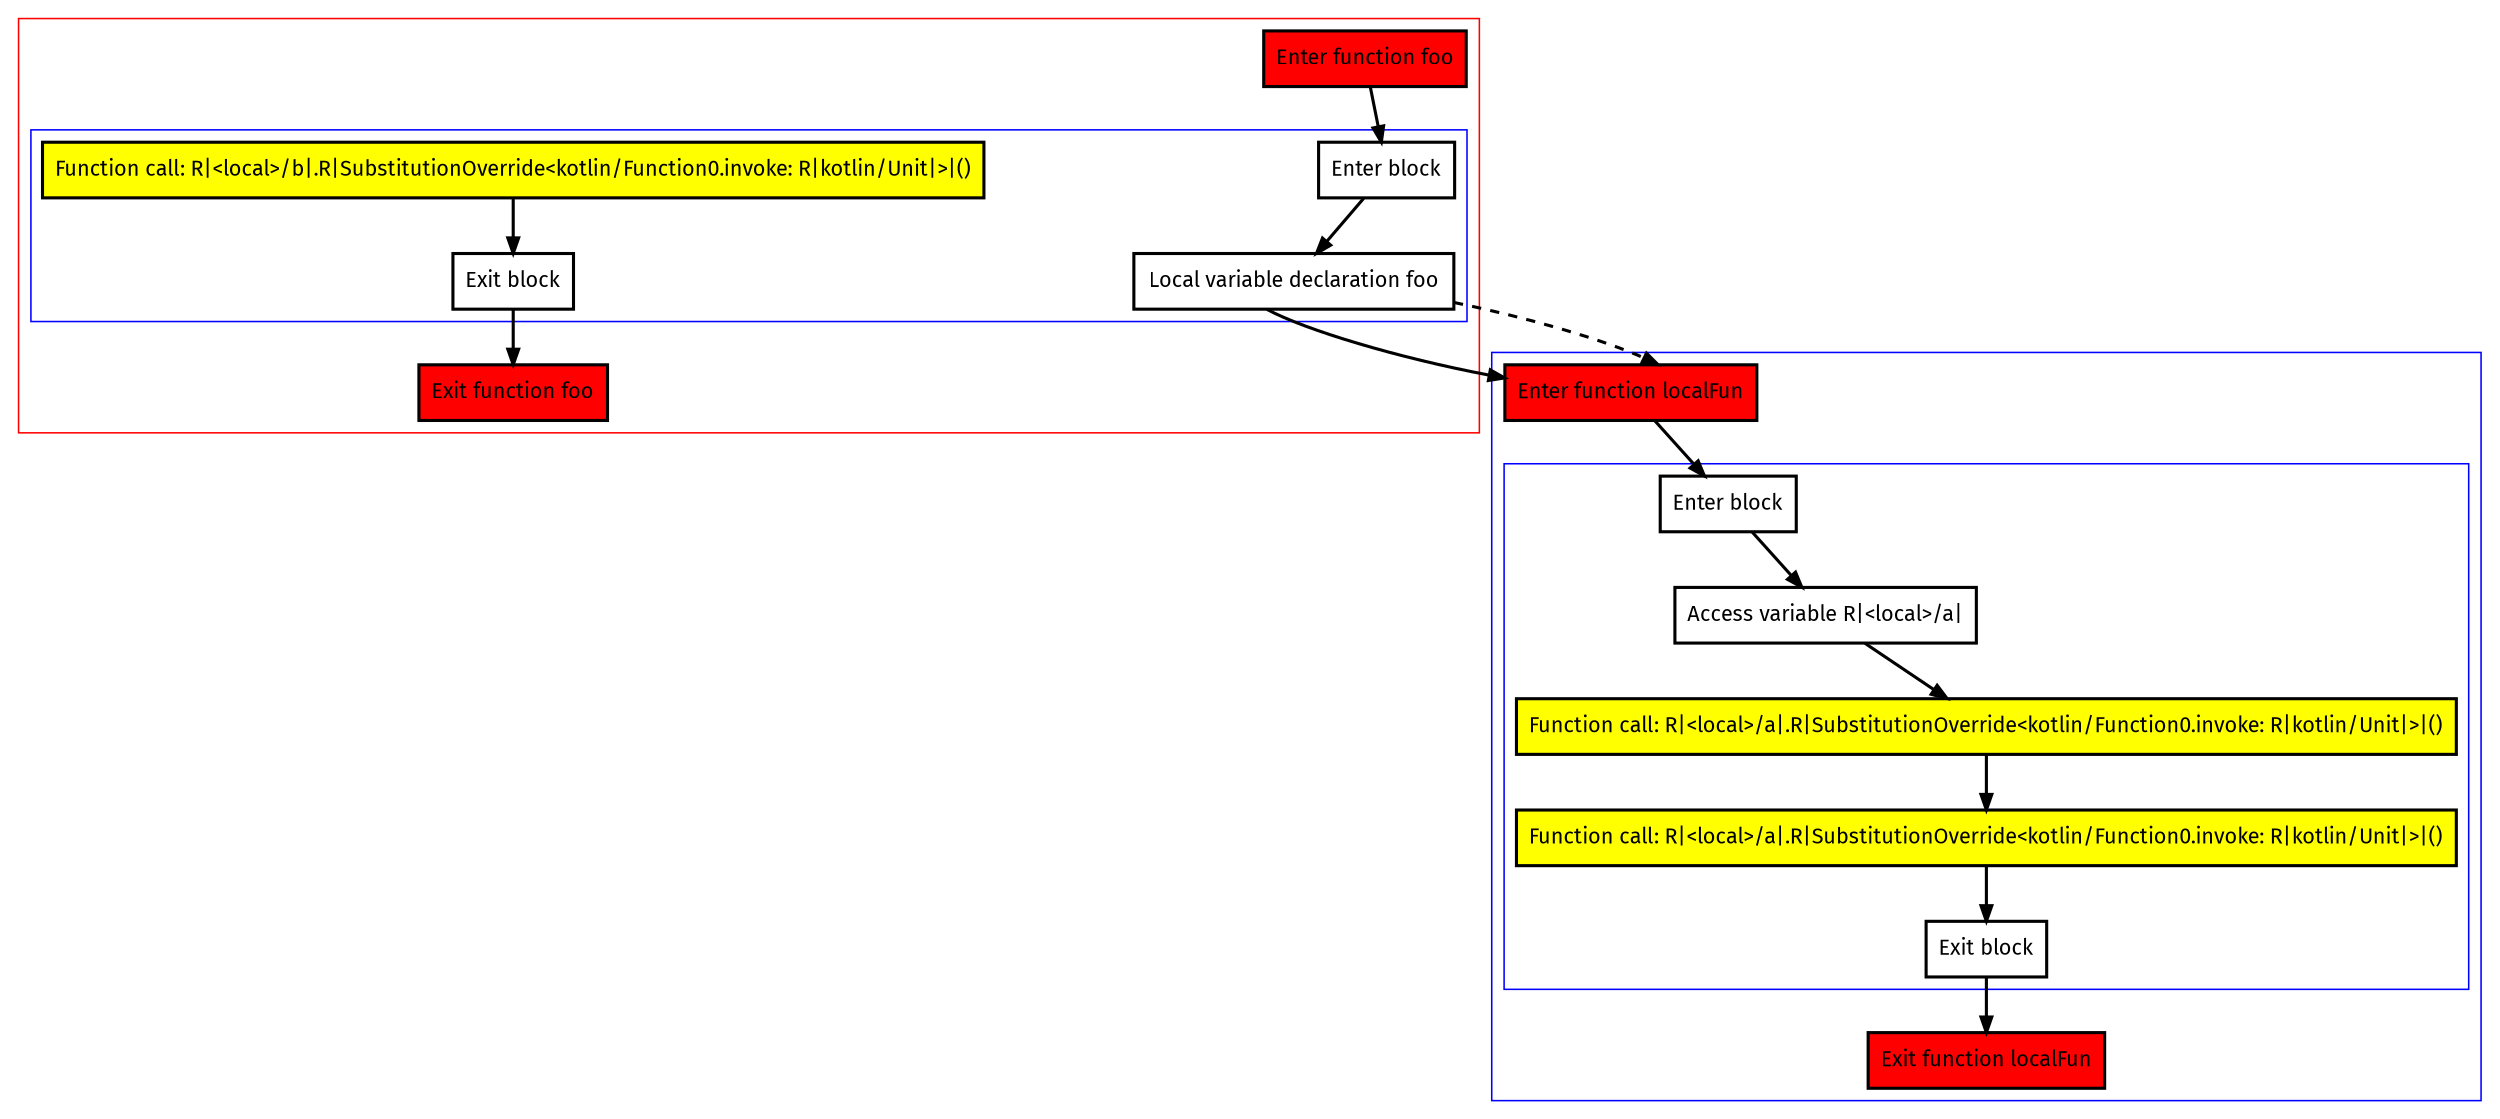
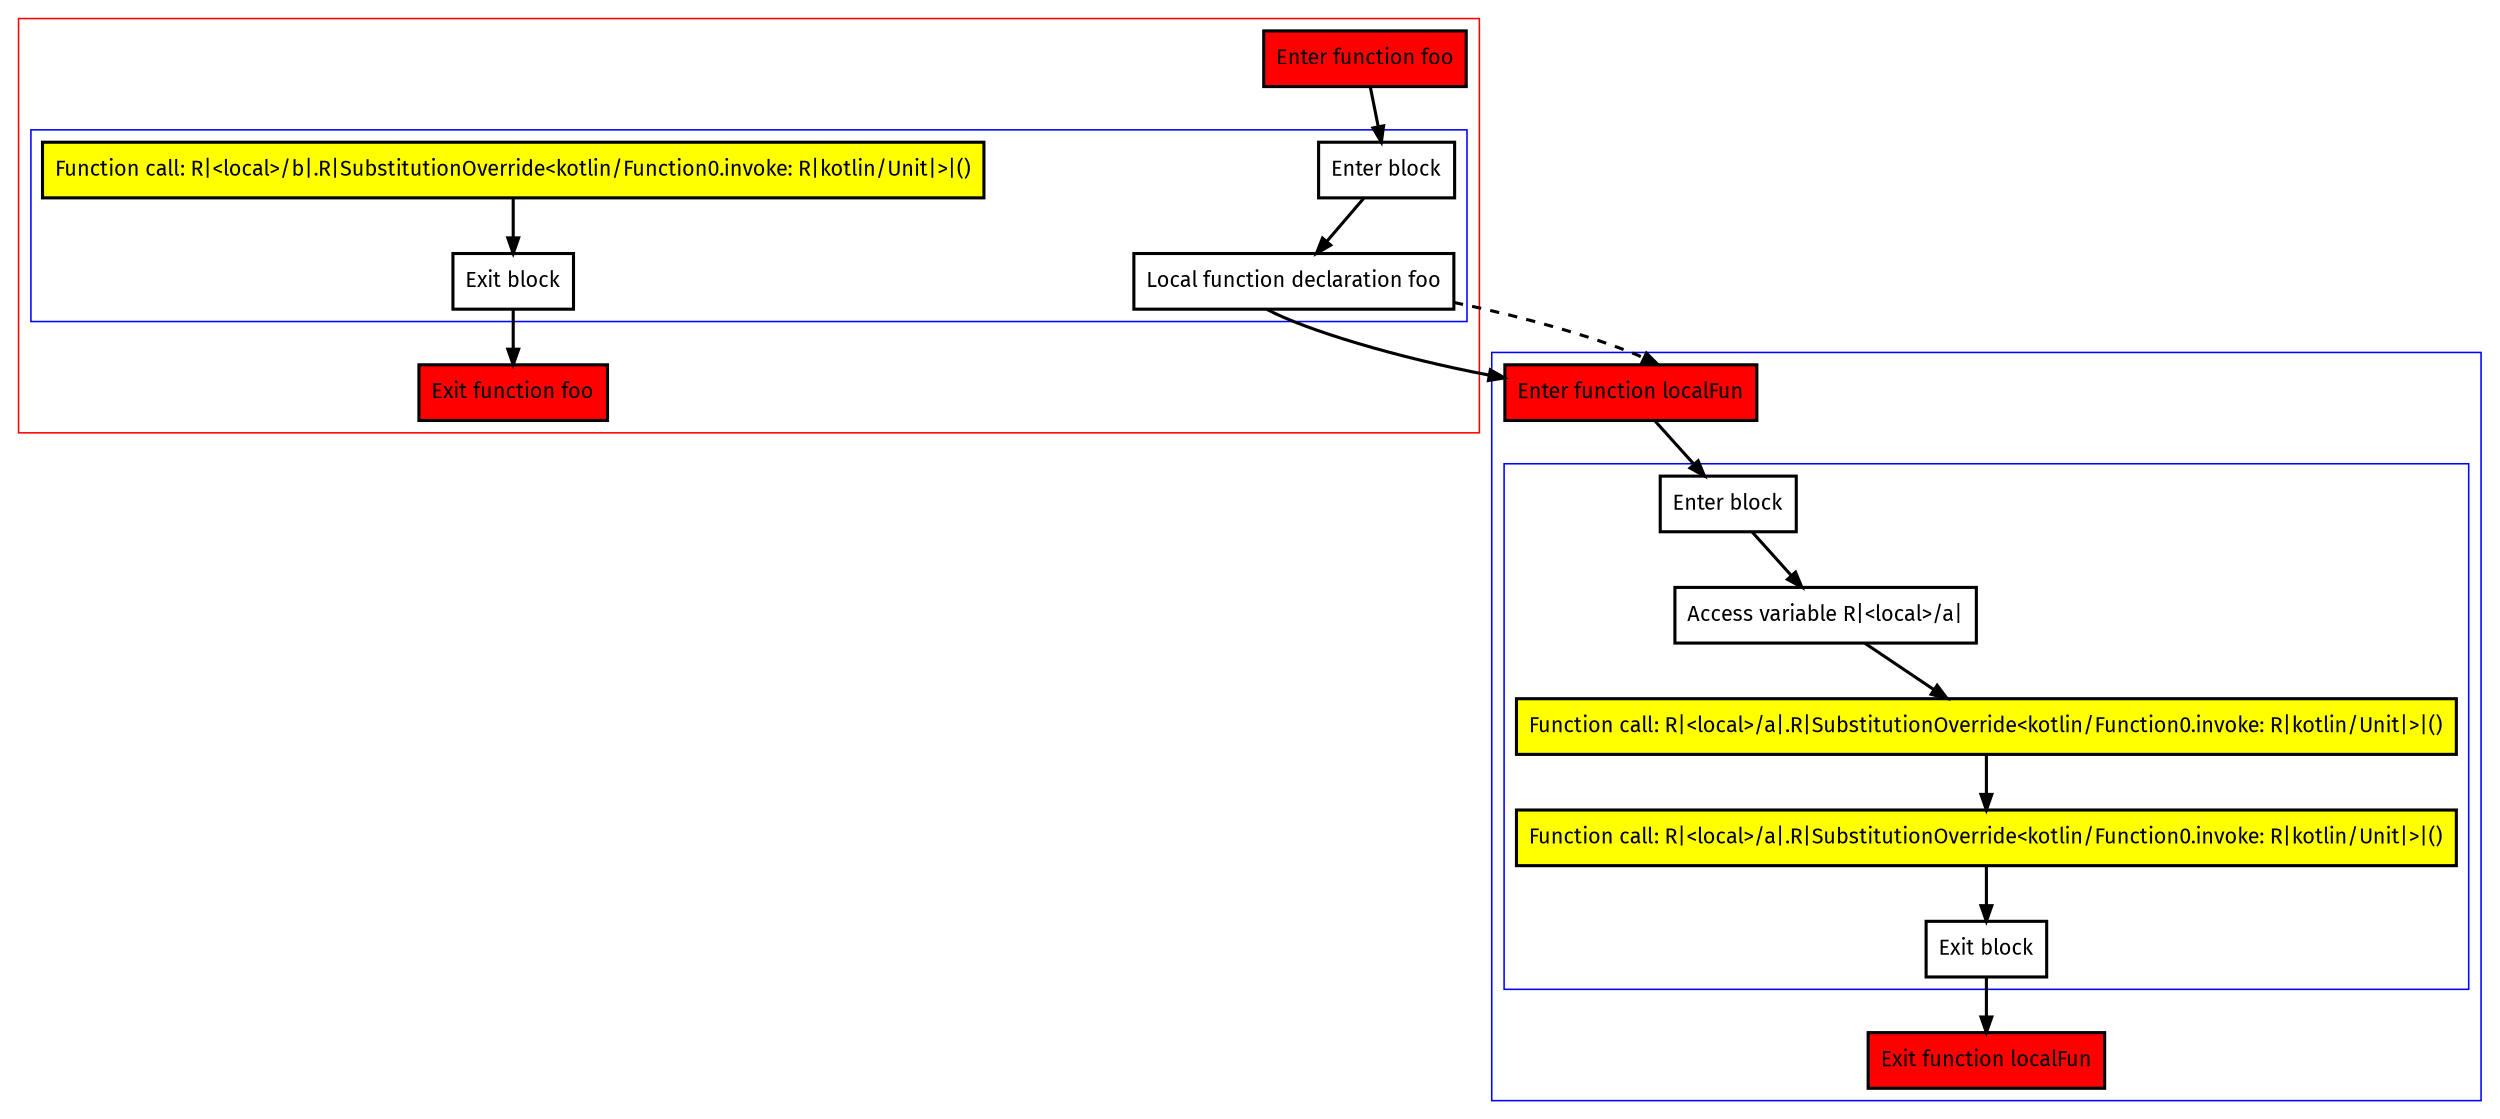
node "Local variable declaration foo": label "Local variable declaration foo" -> "Local function declaration foo"
